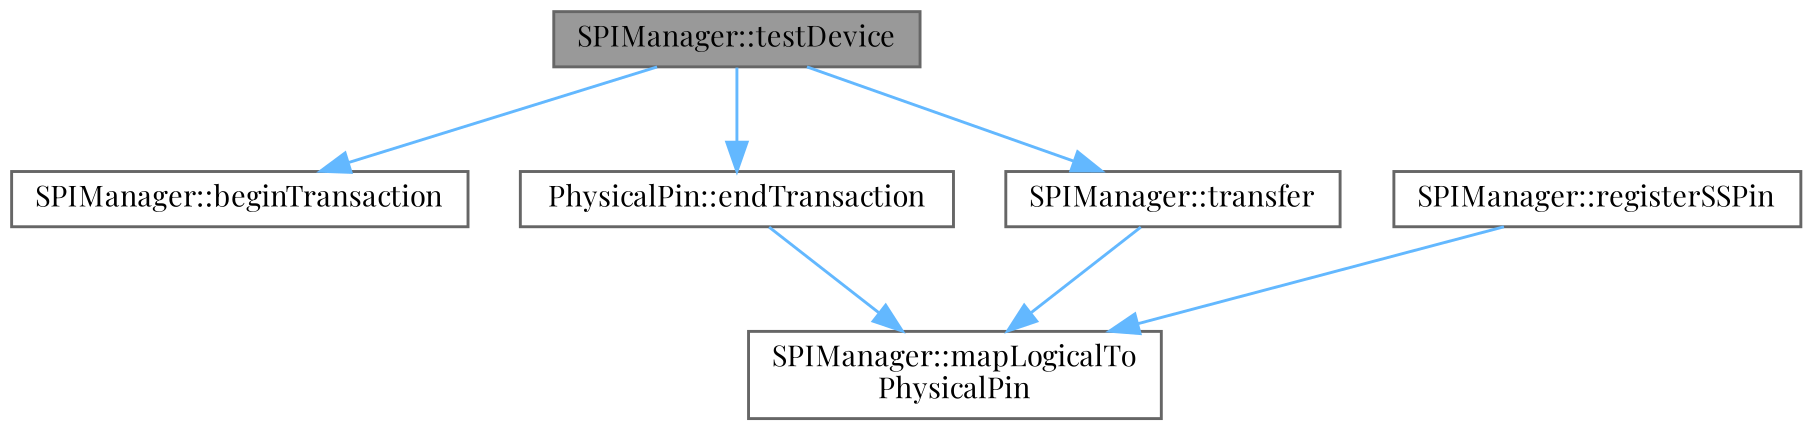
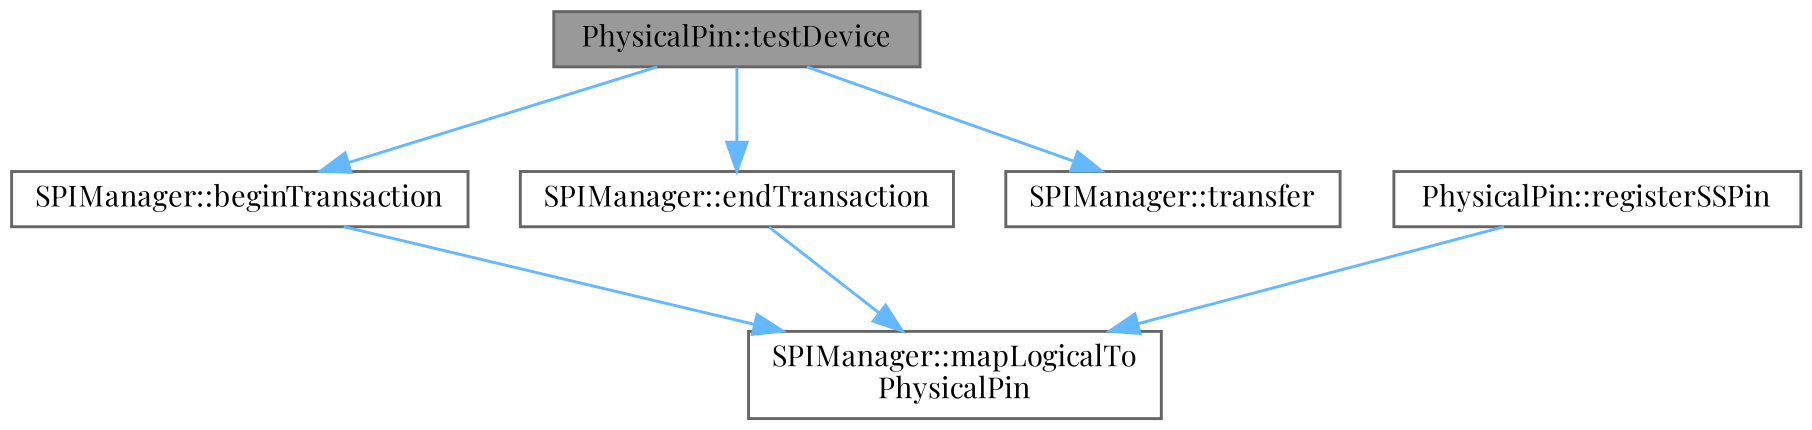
node "SPIManager::testDevice": label "SPIManager::testDevice" -> "PhysicalPin::testDevice"
node "PhysicalPin::endTransaction": label "PhysicalPin::endTransaction" -> "SPIManager::endTransaction"
node "SPIManager::registerSSPin": label "SPIManager::registerSSPin" -> "PhysicalPin::registerSSPin"
edge "SPIManager::transfer" -> "SPIManager::mapLogicalTo PhysicalPin": now "SPIManager::beginTransaction" -> "SPIManager::mapLogicalTo PhysicalPin"
